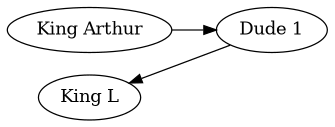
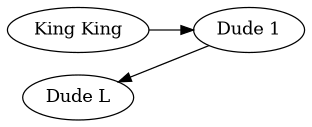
node "King Arthur": label "King Arthur" -> "King King"
node "King L": label "King L" -> "Dude L"
